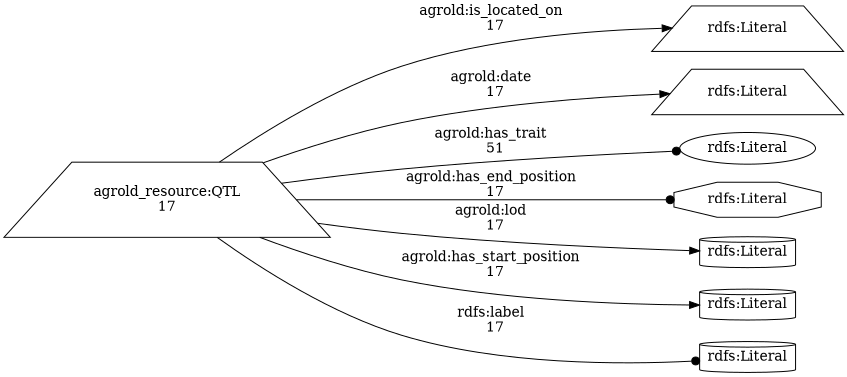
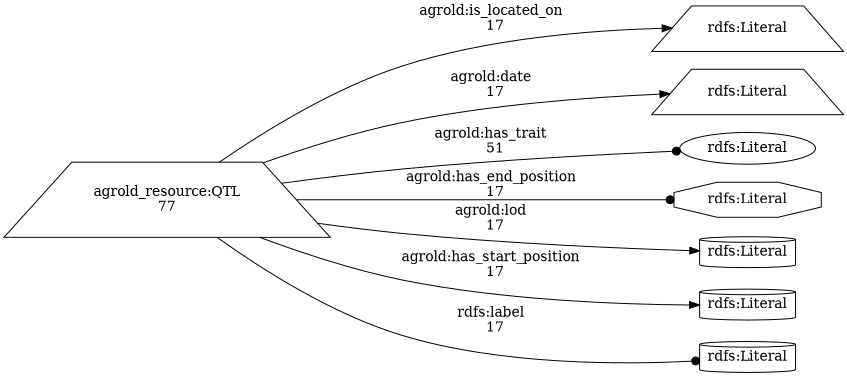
node "agrold_resource:QTL 17": label "agrold_resource:QTL 17" -> "agrold_resource:QTL 77"
